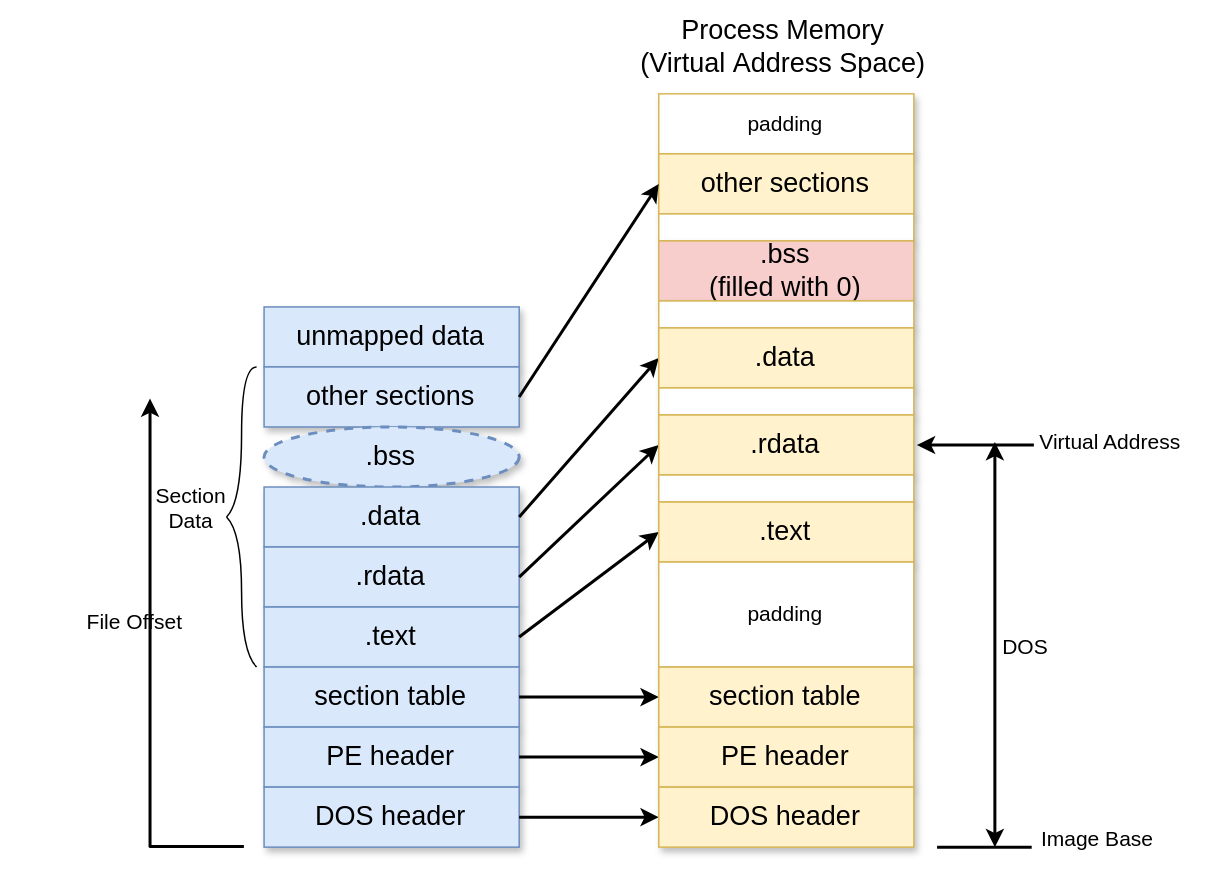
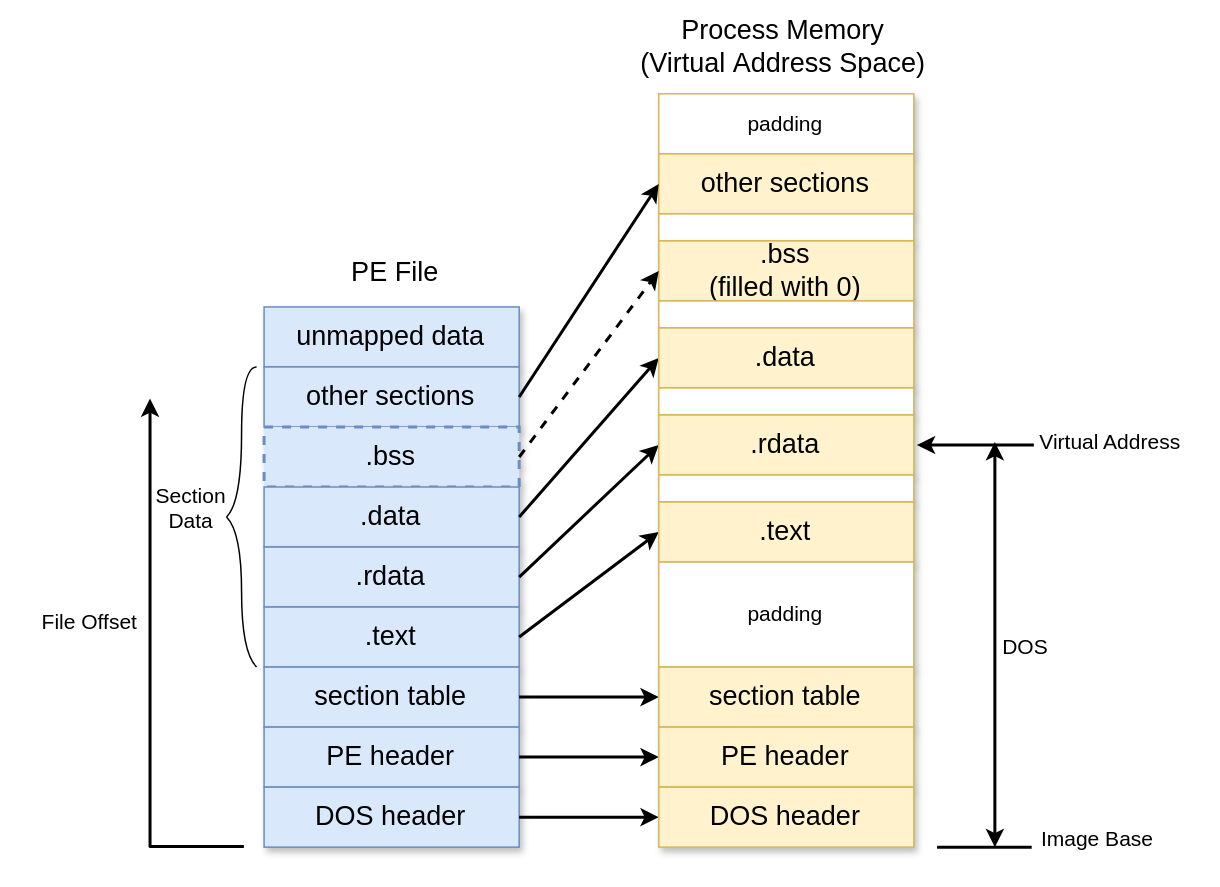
node ".bss(filled with 0)": fillcolor #f8cecc -> #fff2cc
node "PE File": added
edge ".bss" -> ".bss(filled with 0)": added
node ".bss": shape ellipse -> rectangle
node "File Offset": moved (136, 622) -> (91, 622)
